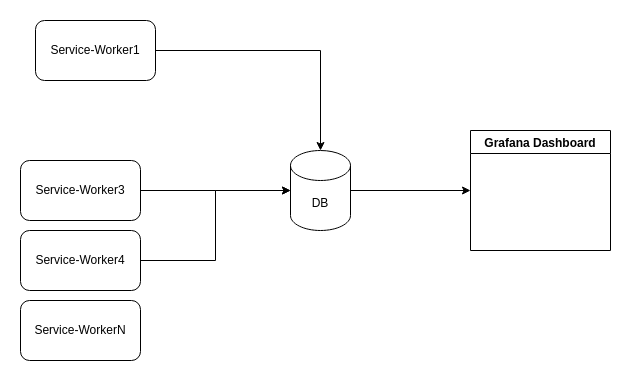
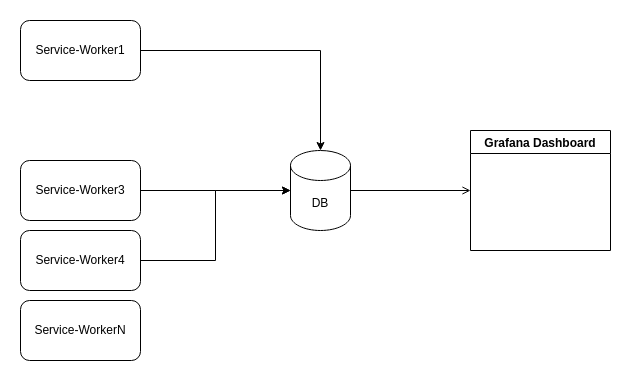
node "Service-Worker1": moved (96, 51) -> (81, 51)
edge "DB" -> "Grafana Dashboard": arrowhead classic -> open
